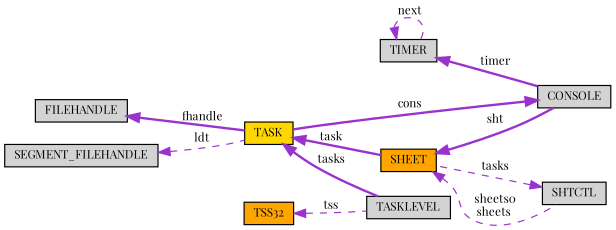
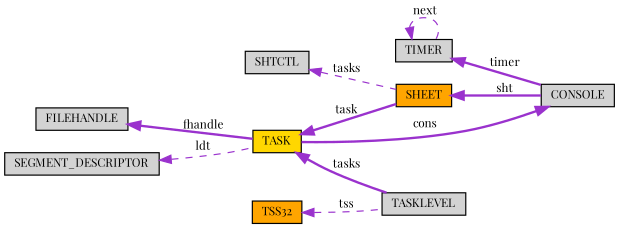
node "SEGMENT_FILEHANDLE": label "SEGMENT_FILEHANDLE" -> "SEGMENT_DESCRIPTOR"
edge "SHTCTL" -> "SHEET": removed, label "sheets0 sheets"
